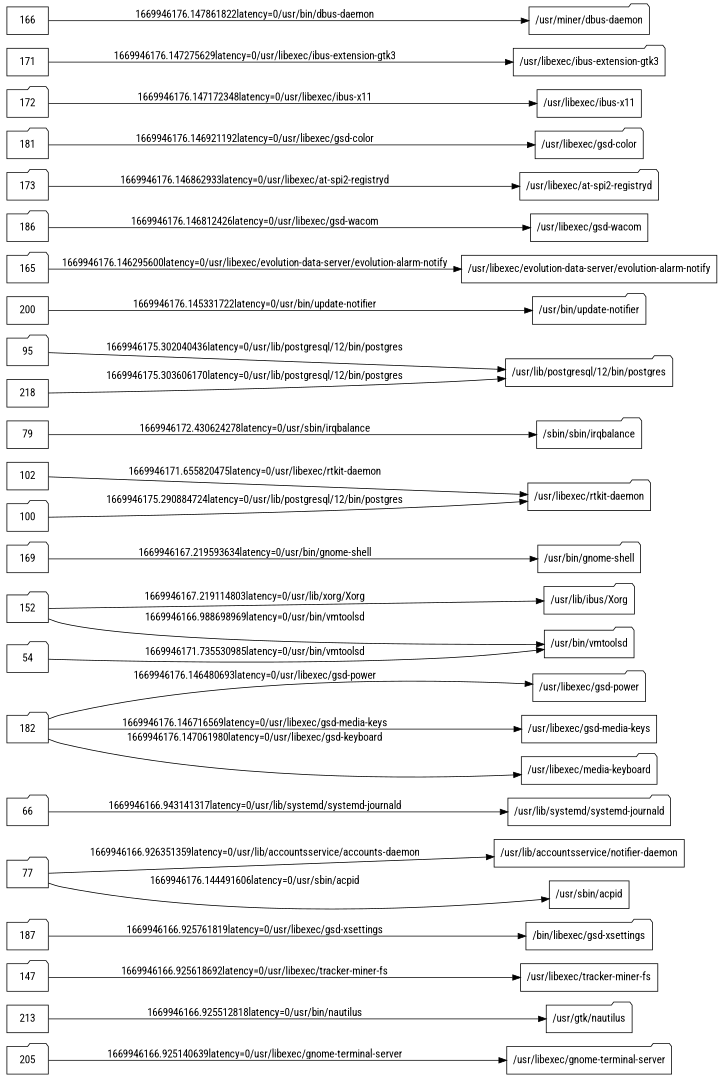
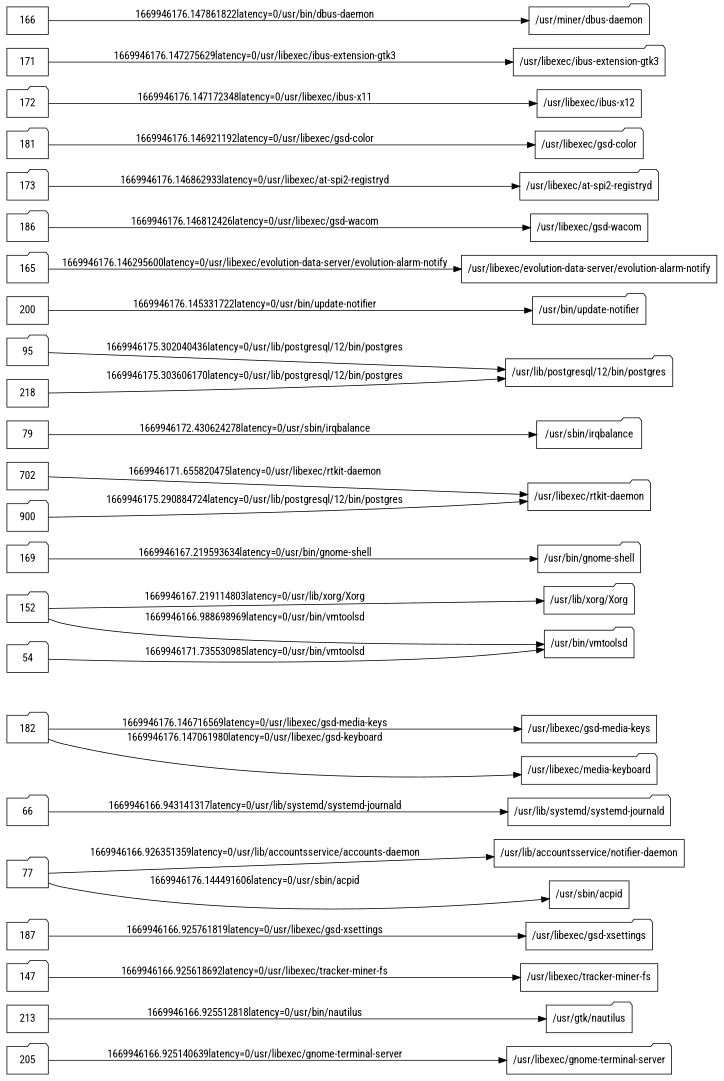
node "/usr/libexec/ibus-x11": label "/usr/libexec/ibus-x11" -> "/usr/libexec/ibus-x12"
node "/sbin/sbin/irqbalance": label "/sbin/sbin/irqbalance" -> "/usr/sbin/irqbalance"
node "102": label "102" -> "702"
node "100": label "100" -> "900"
node "/usr/lib/ibus/Xorg": label "/usr/lib/ibus/Xorg" -> "/usr/lib/xorg/Xorg"
node "/usr/libexec/gsd-power": removed
node "/bin/libexec/gsd-xsettings": label "/bin/libexec/gsd-xsettings" -> "/usr/libexec/gsd-xsettings"
